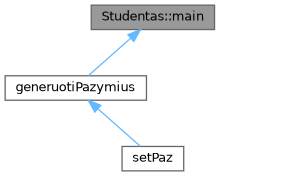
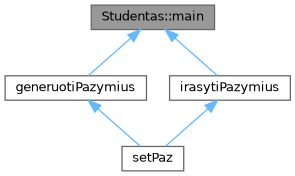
node "irasytiPazymius": added
